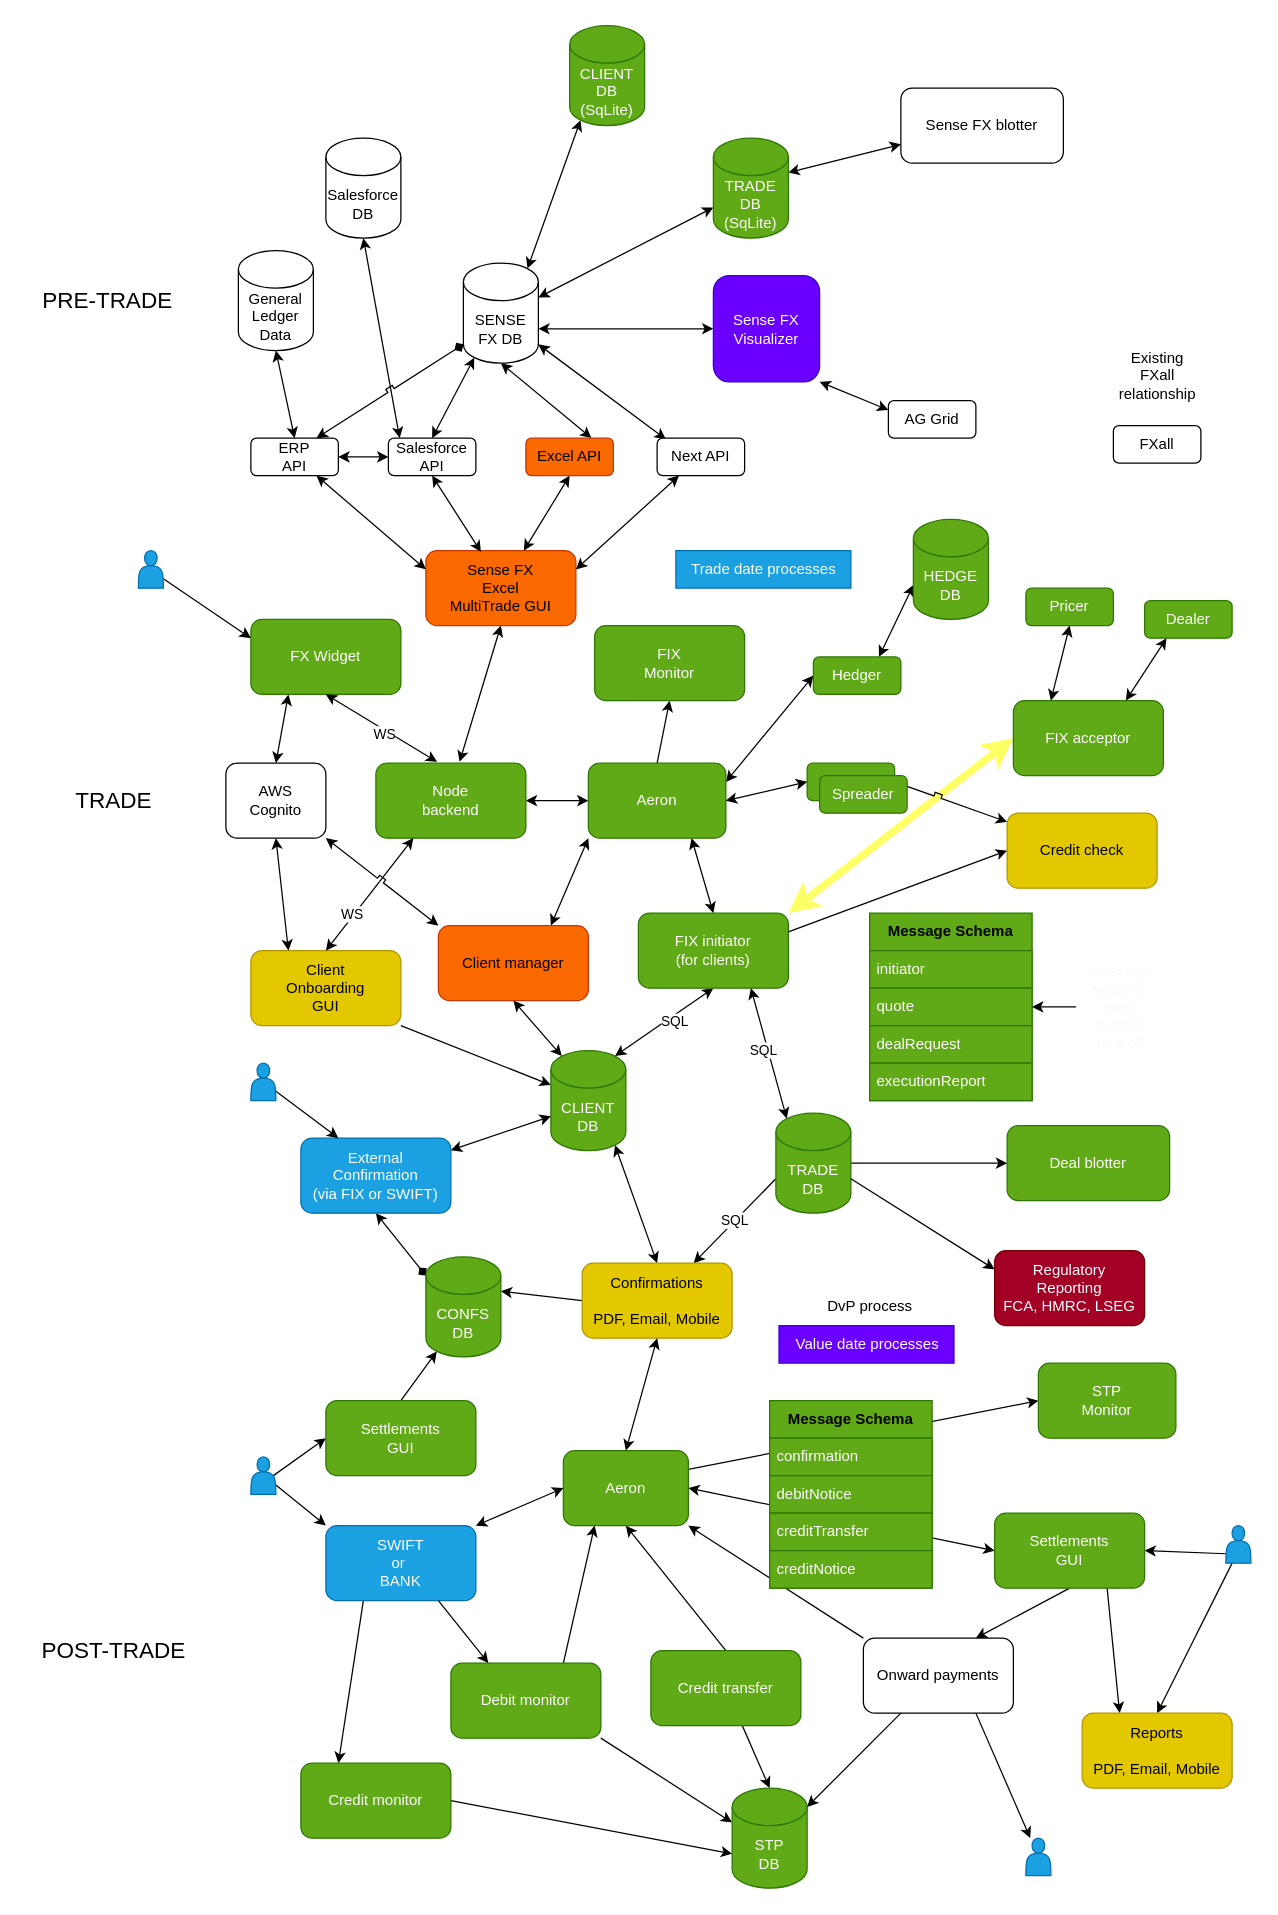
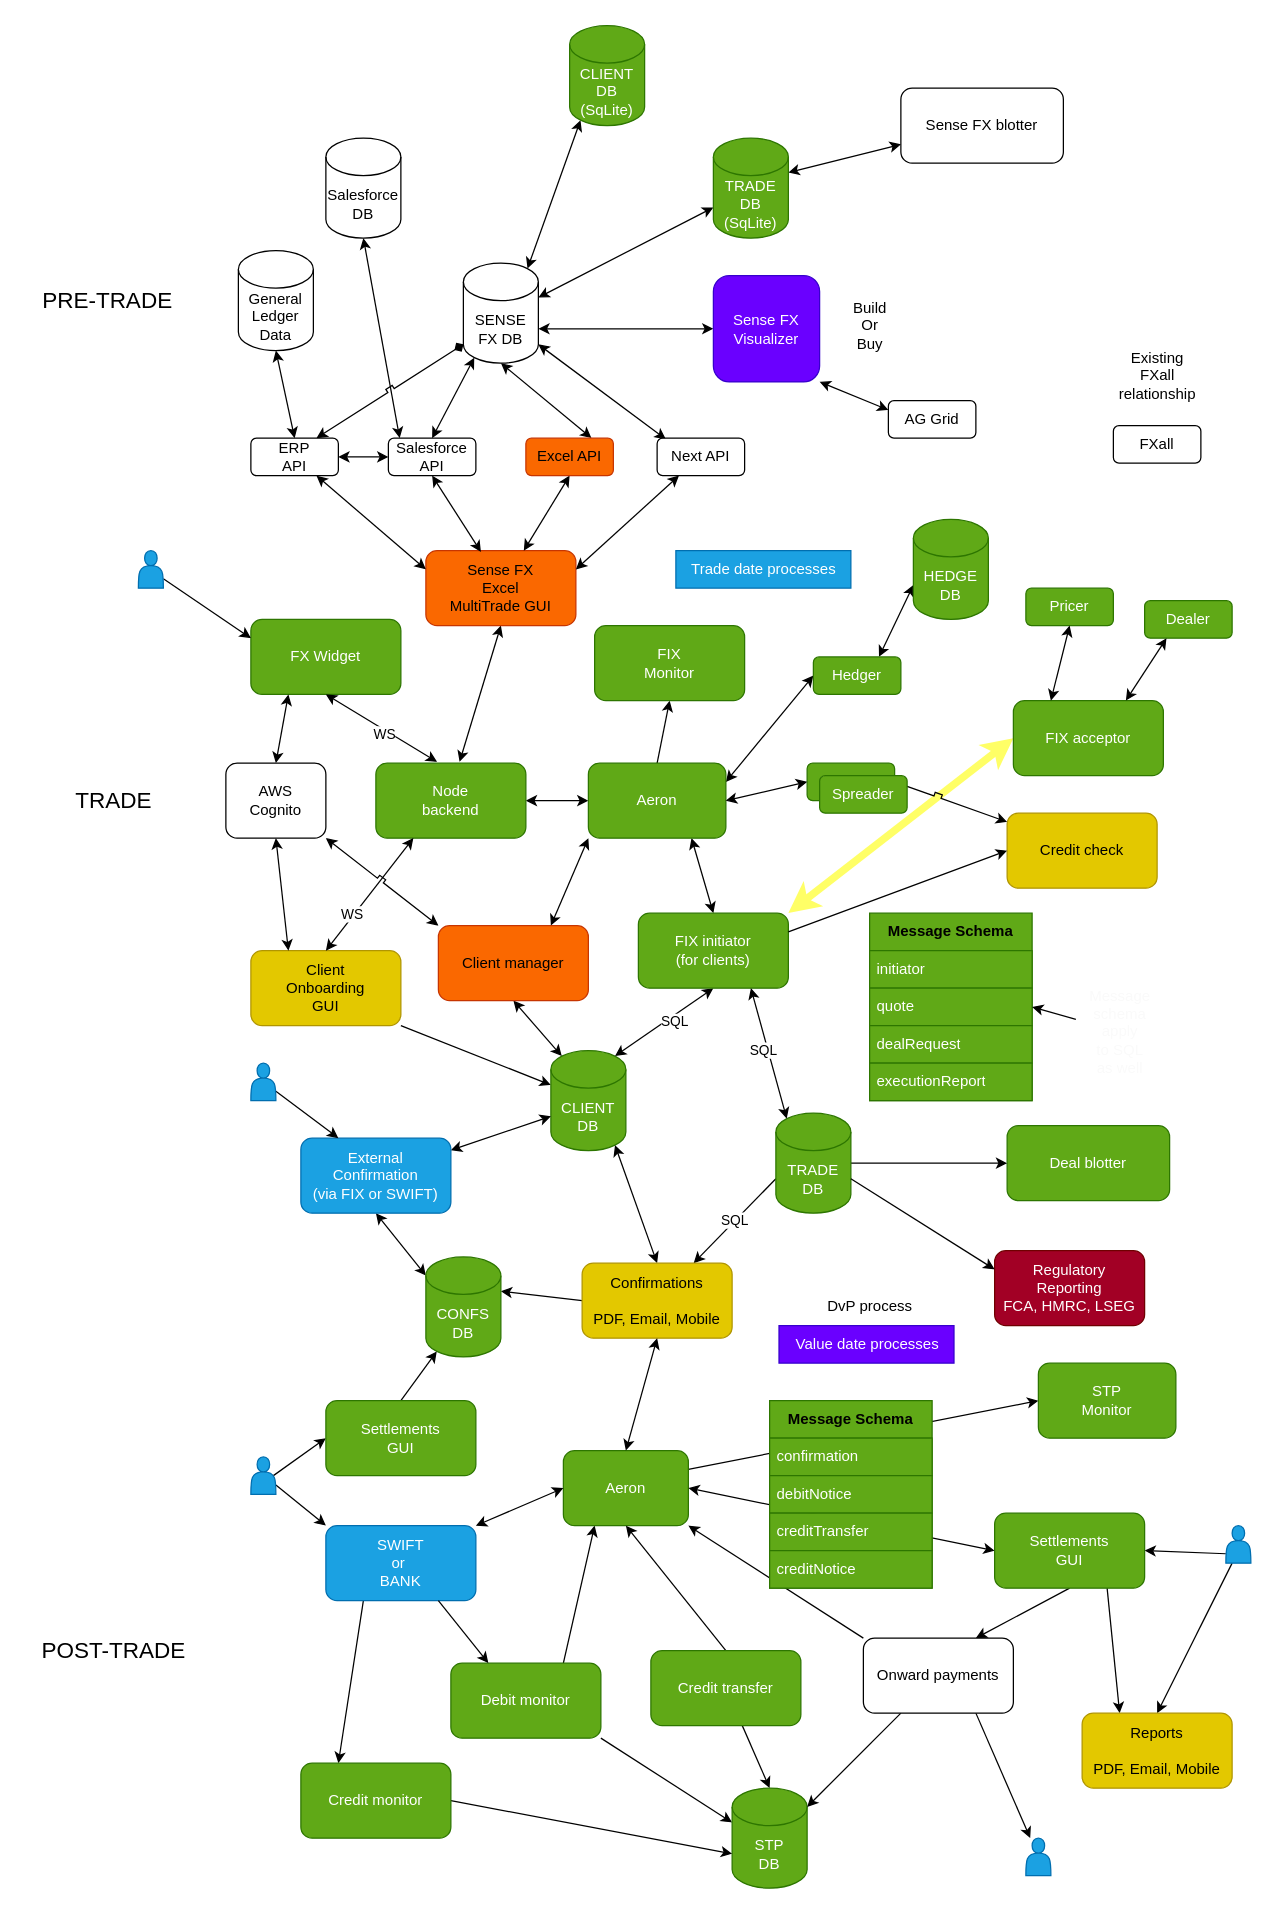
node "Build Or Buy": added
node "Message schema apply to SQL as well": moved (1119, 1007) -> (1119, 1032)
edge "External Confirmation (via FIX or SWIFT)" -- "CONFS DB": arrowhead diamond -> classic
